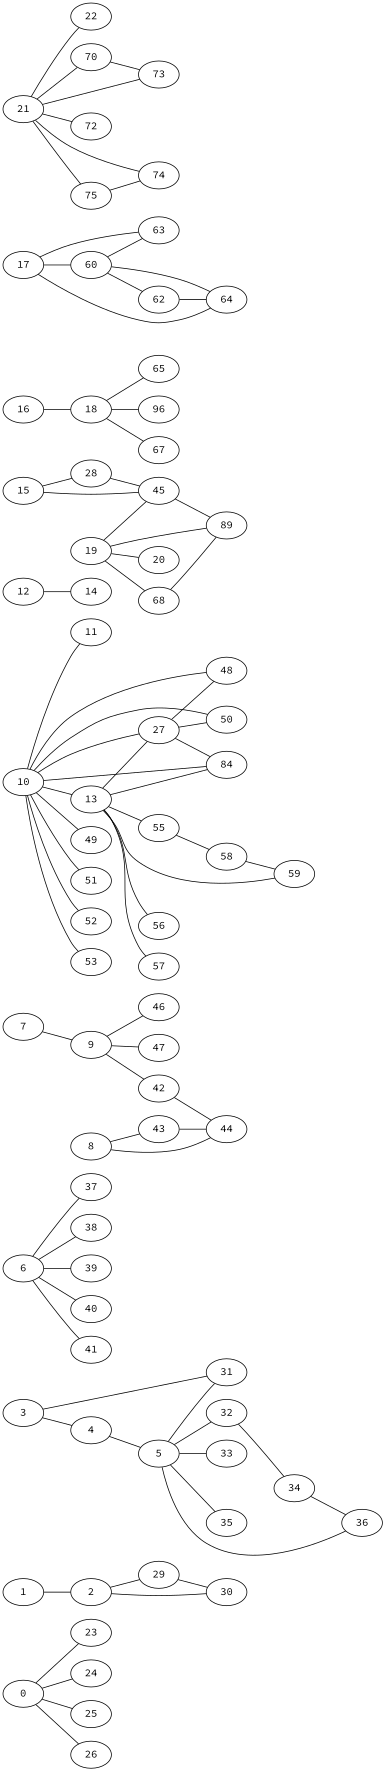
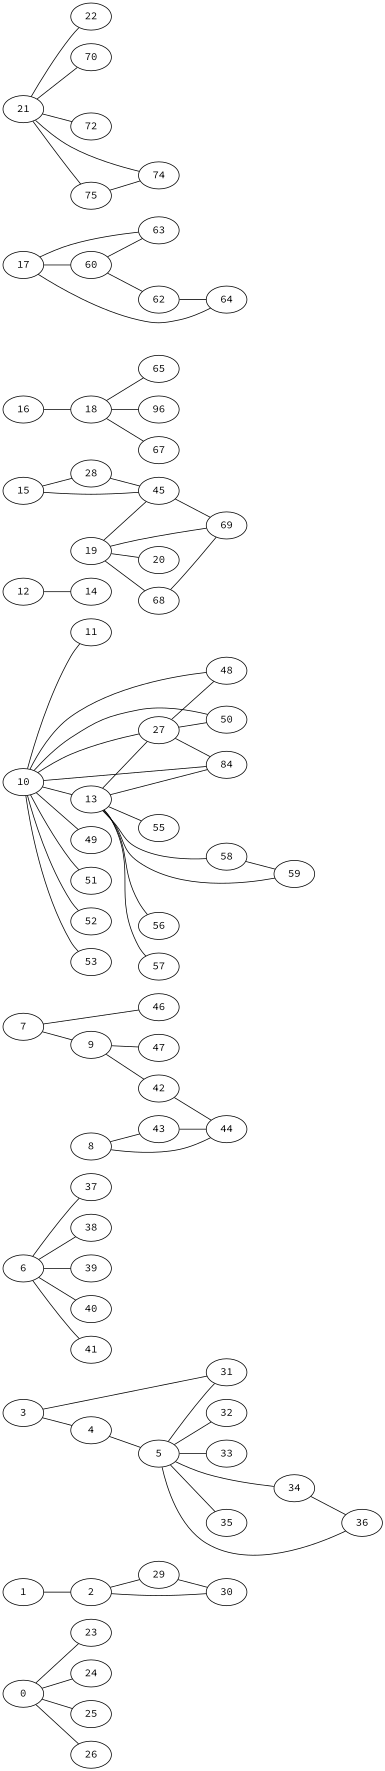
node "73": removed
edge "60" -- "64": removed
node "89": label "89" -> "69"
edge "55" -- "58": now "13" -- "58"
edge "46" -- "9": now "46" -- "7"
edge "32" -- "34": now "5" -- "34"
